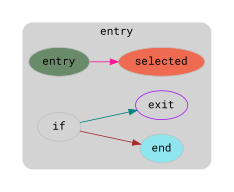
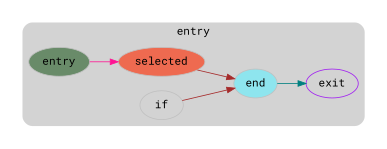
edge "selected" -> "end": added
edge "if" -> "exit": now "end" -> "exit"
